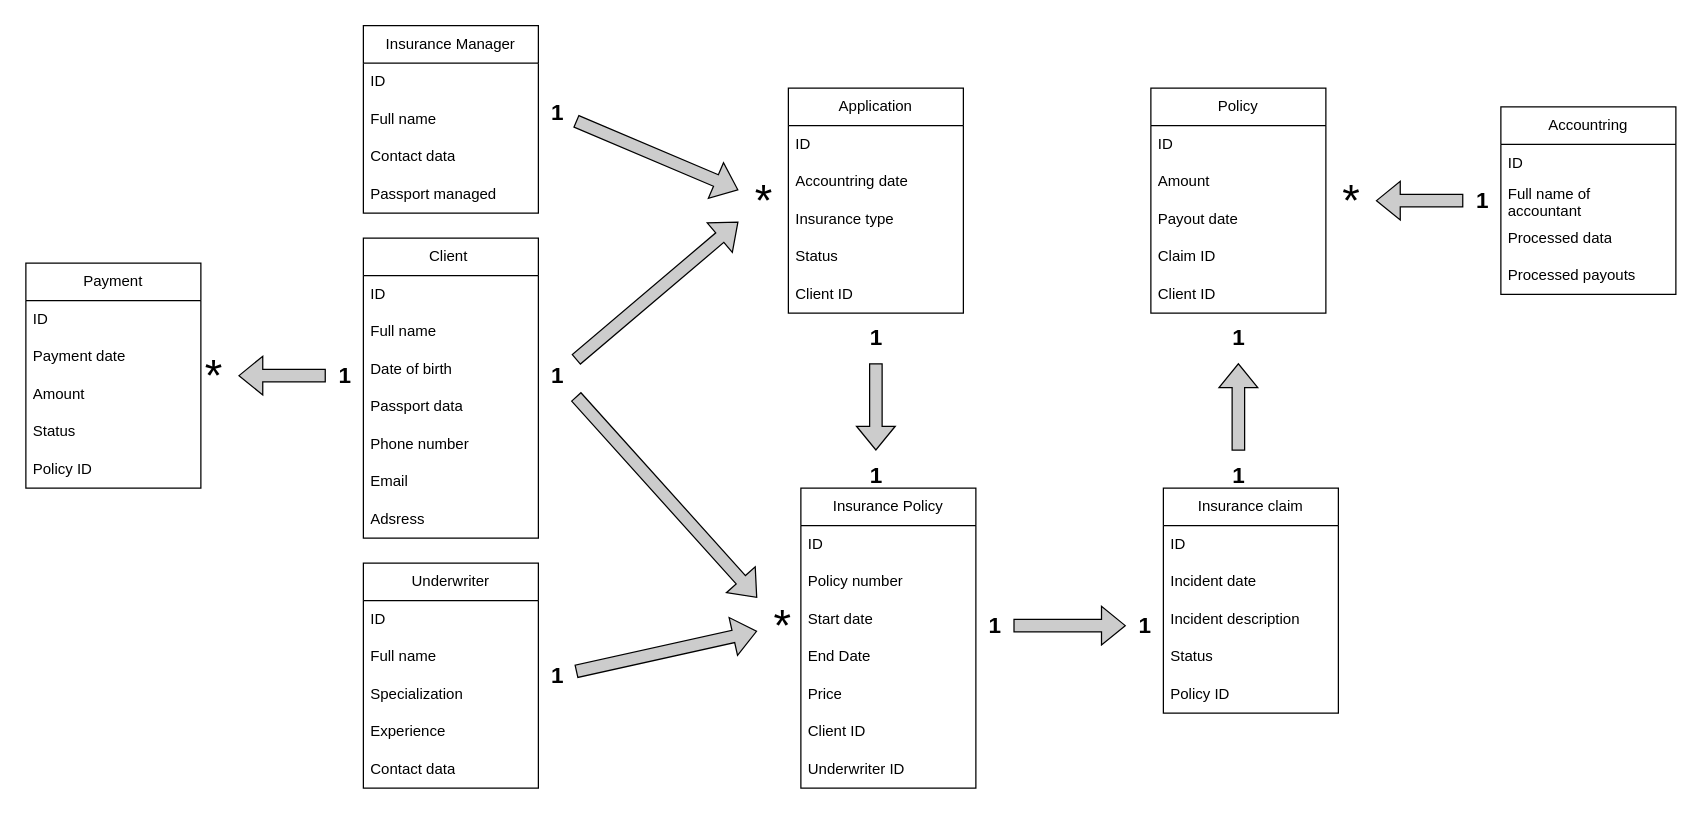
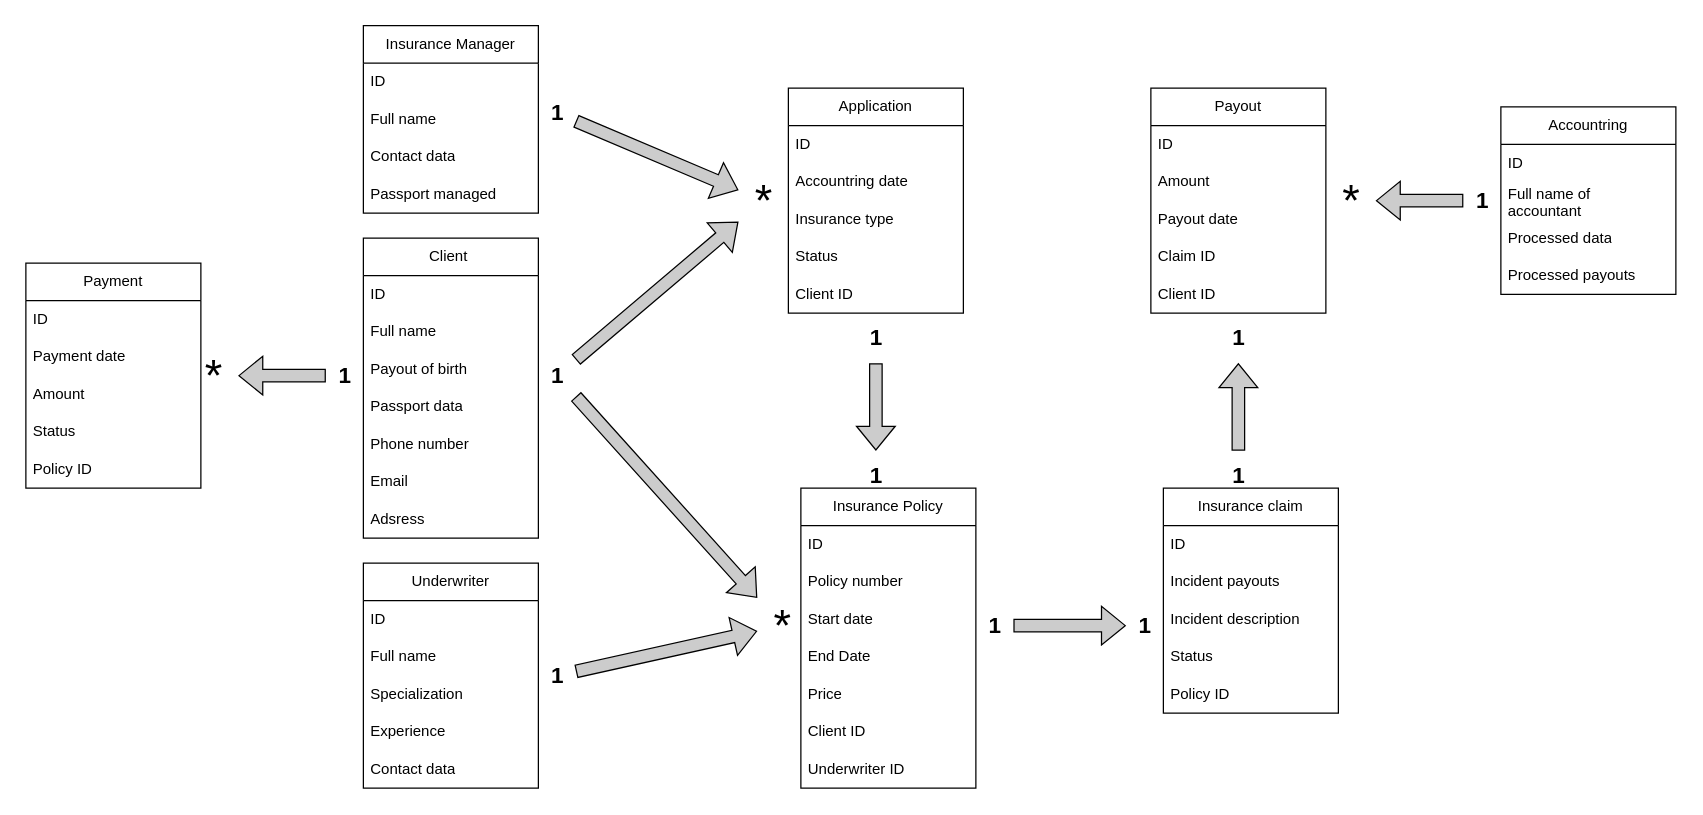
node "Policy": label "Policy" -> "Payout"
node "Date of birth": label "Date of birth" -> "Payout of birth"
node "Incident date": label "Incident date" -> "Incident payouts"
